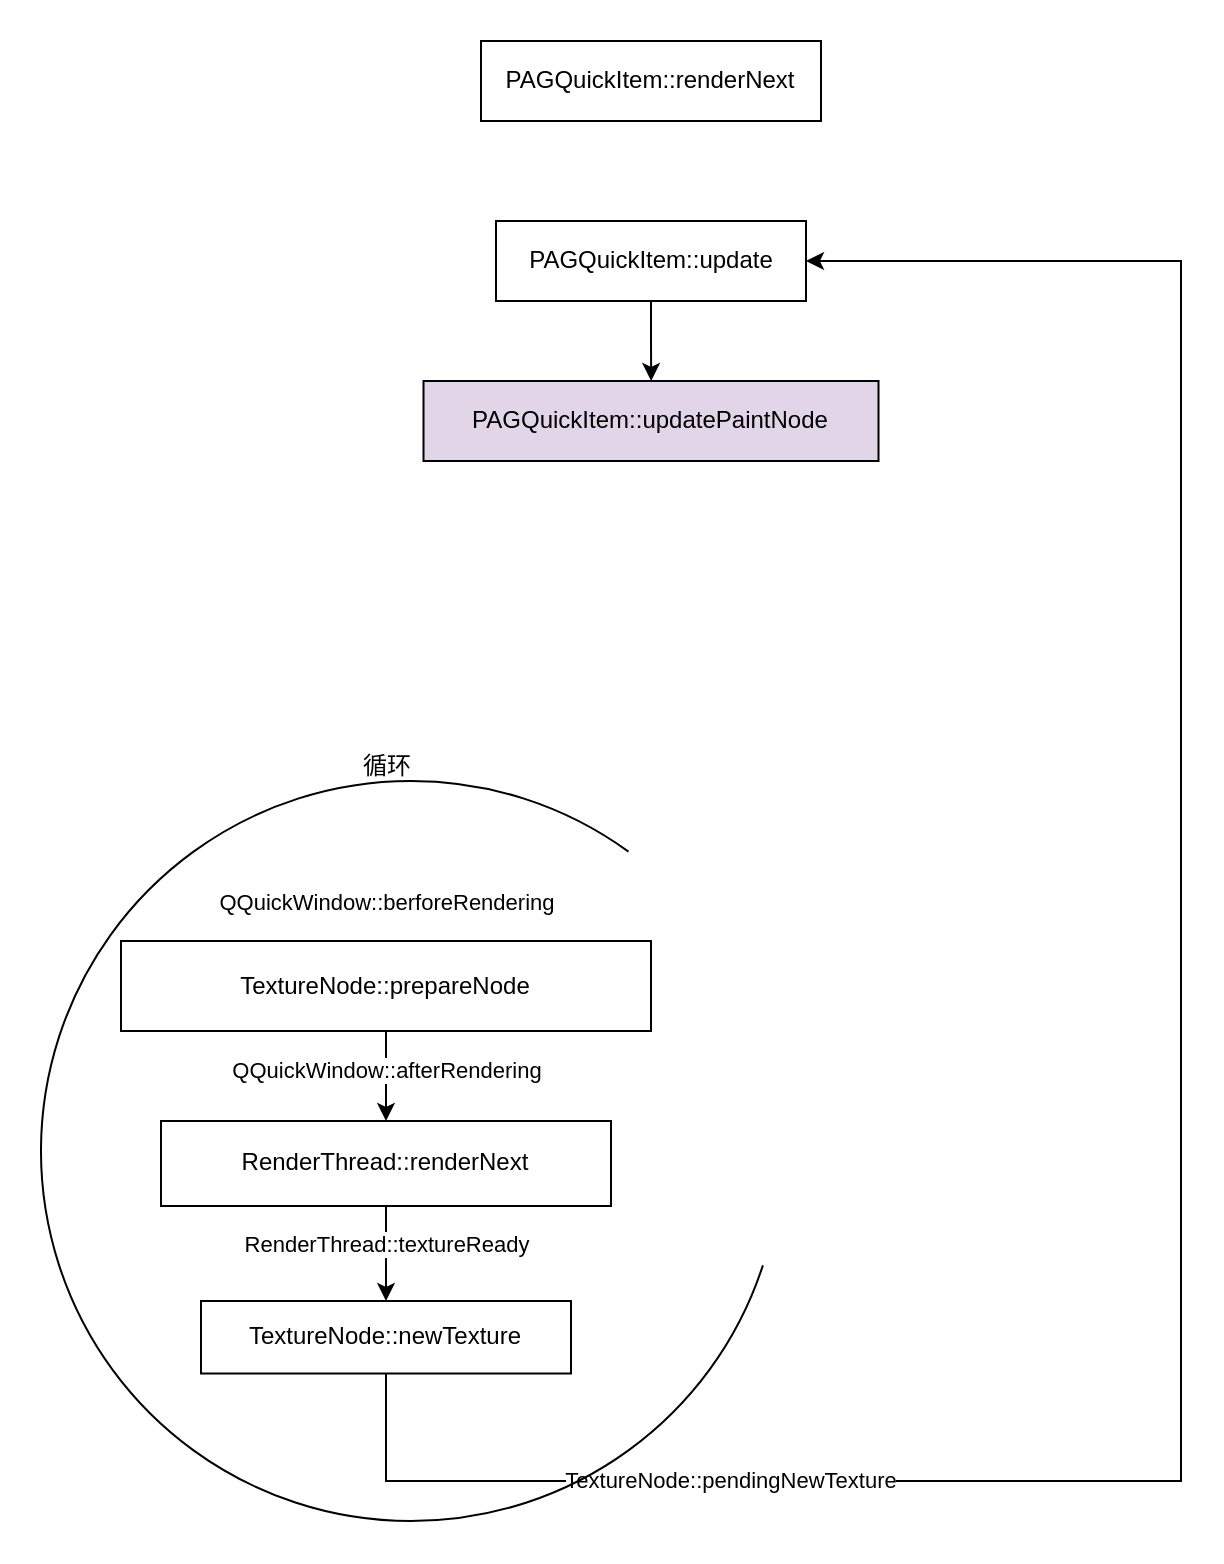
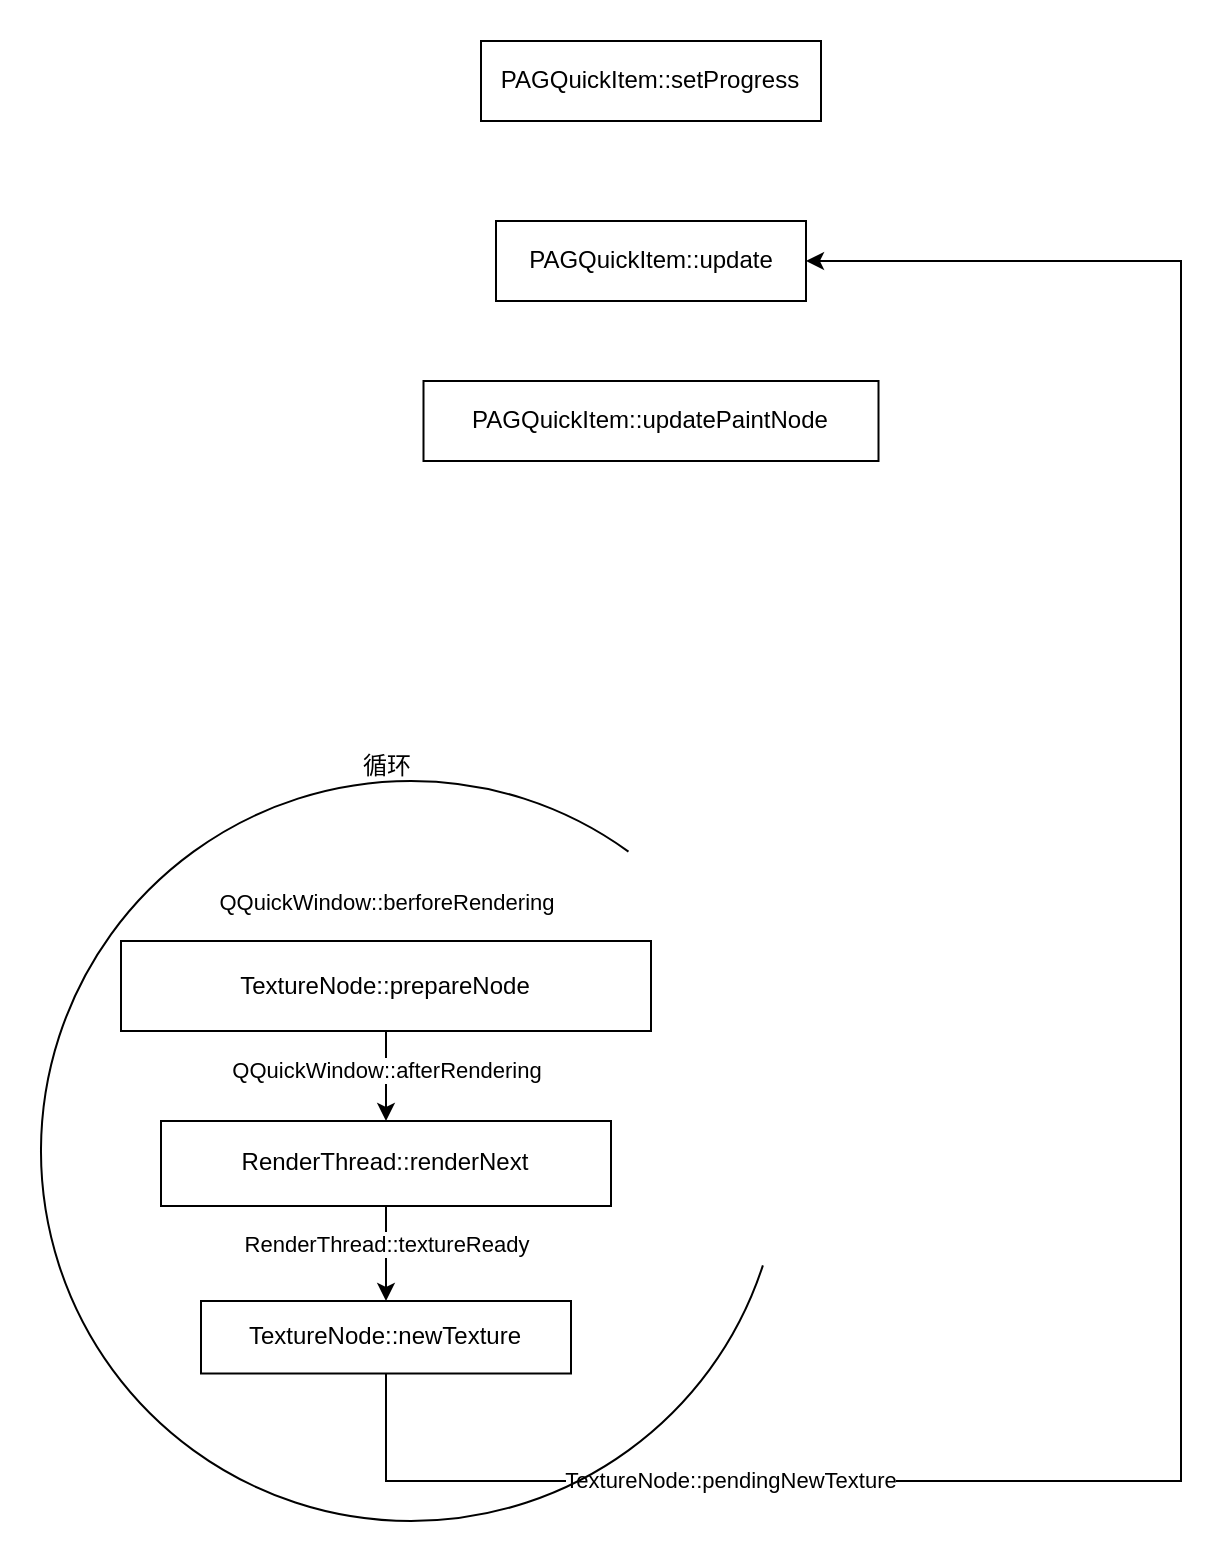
node "PAGQuickItem::renderNext": label "PAGQuickItem::renderNext" -> "PAGQuickItem::setProgress"
edge "PAGQuickItem::update" -> "PAGQuickItem::updatePaintNode": removed
node "PAGQuickItem::updatePaintNode": fillcolor #e1d5e7 -> #ffffff
